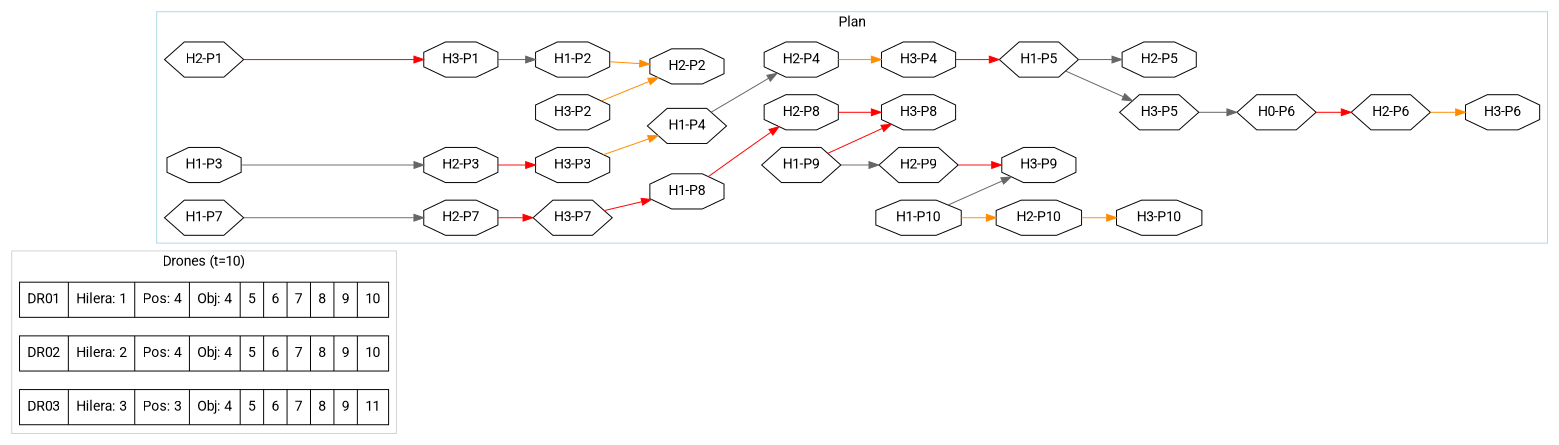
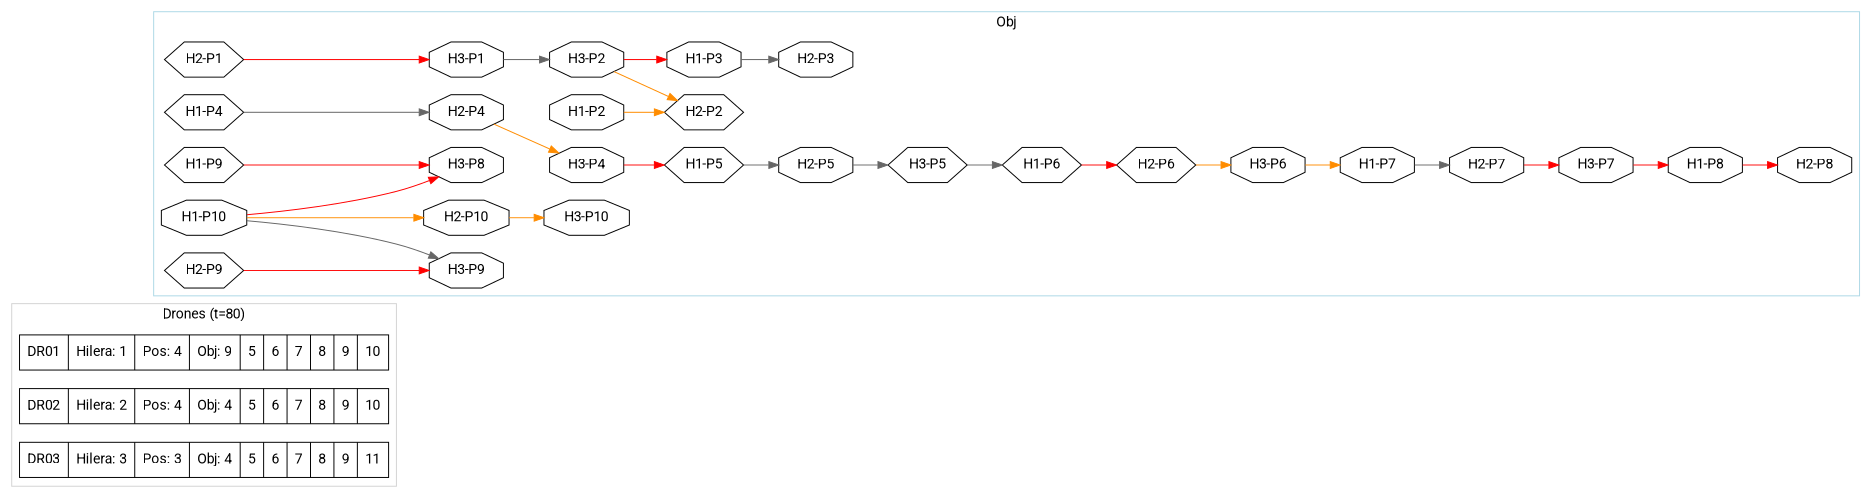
cluster "Plan": label "Plan" -> "Obj"
edge "H3-P1" -> "H1-P2": now "H3-P1" -> "H3-P2"
edge "H3-P2" -> "H1-P3": added
node "H2-P2": shape octagon -> hexagon
edge "H1-P5" -> "H3-P5": now "H2-P5" -> "H3-P5"
edge "H2-P8" -> "H3-P8": now "H1-P10" -> "H3-P8"
node "H0-P6": label "H0-P6" -> "H1-P6"
node "H3-P3": removed
edge "H1-P9" -> "H2-P9": removed
edge "H3-P6" -> "H1-P7": added
node "H1-P7": shape hexagon -> octagon
node "H3-P7": shape hexagon -> octagon
cluster "Drones (t=10)": label "Drones (t=10)" -> "Drones (t=80)"
node "DR01": text "Obj: 4" -> "Obj: 9"
